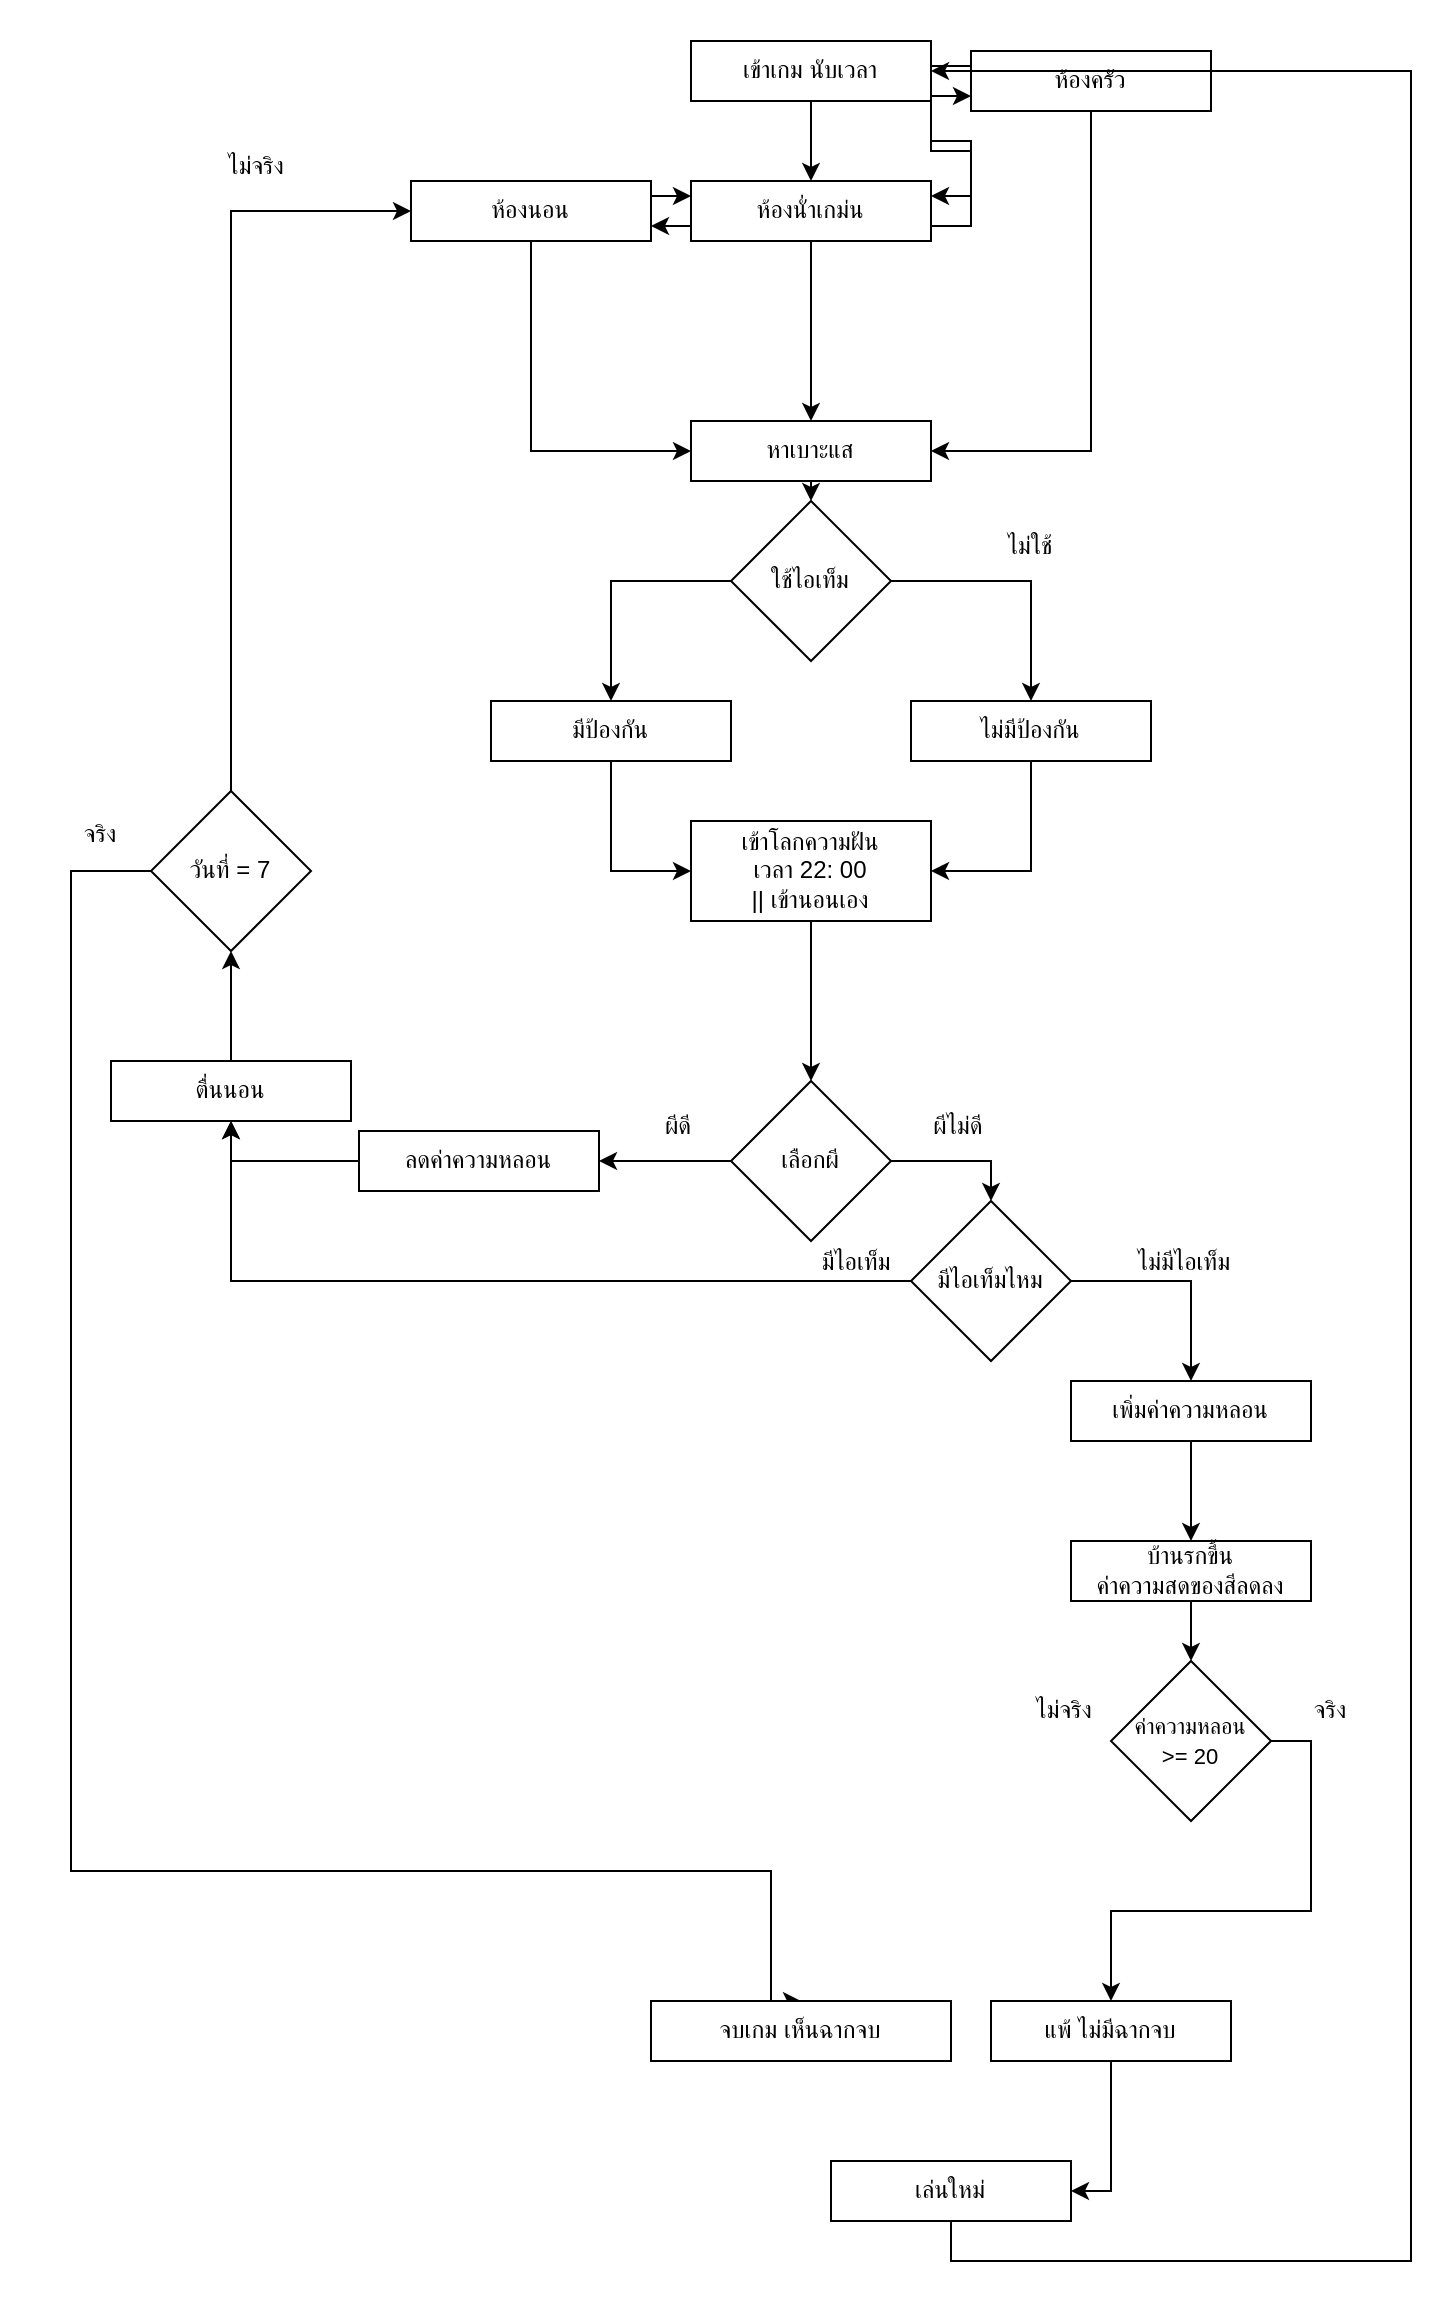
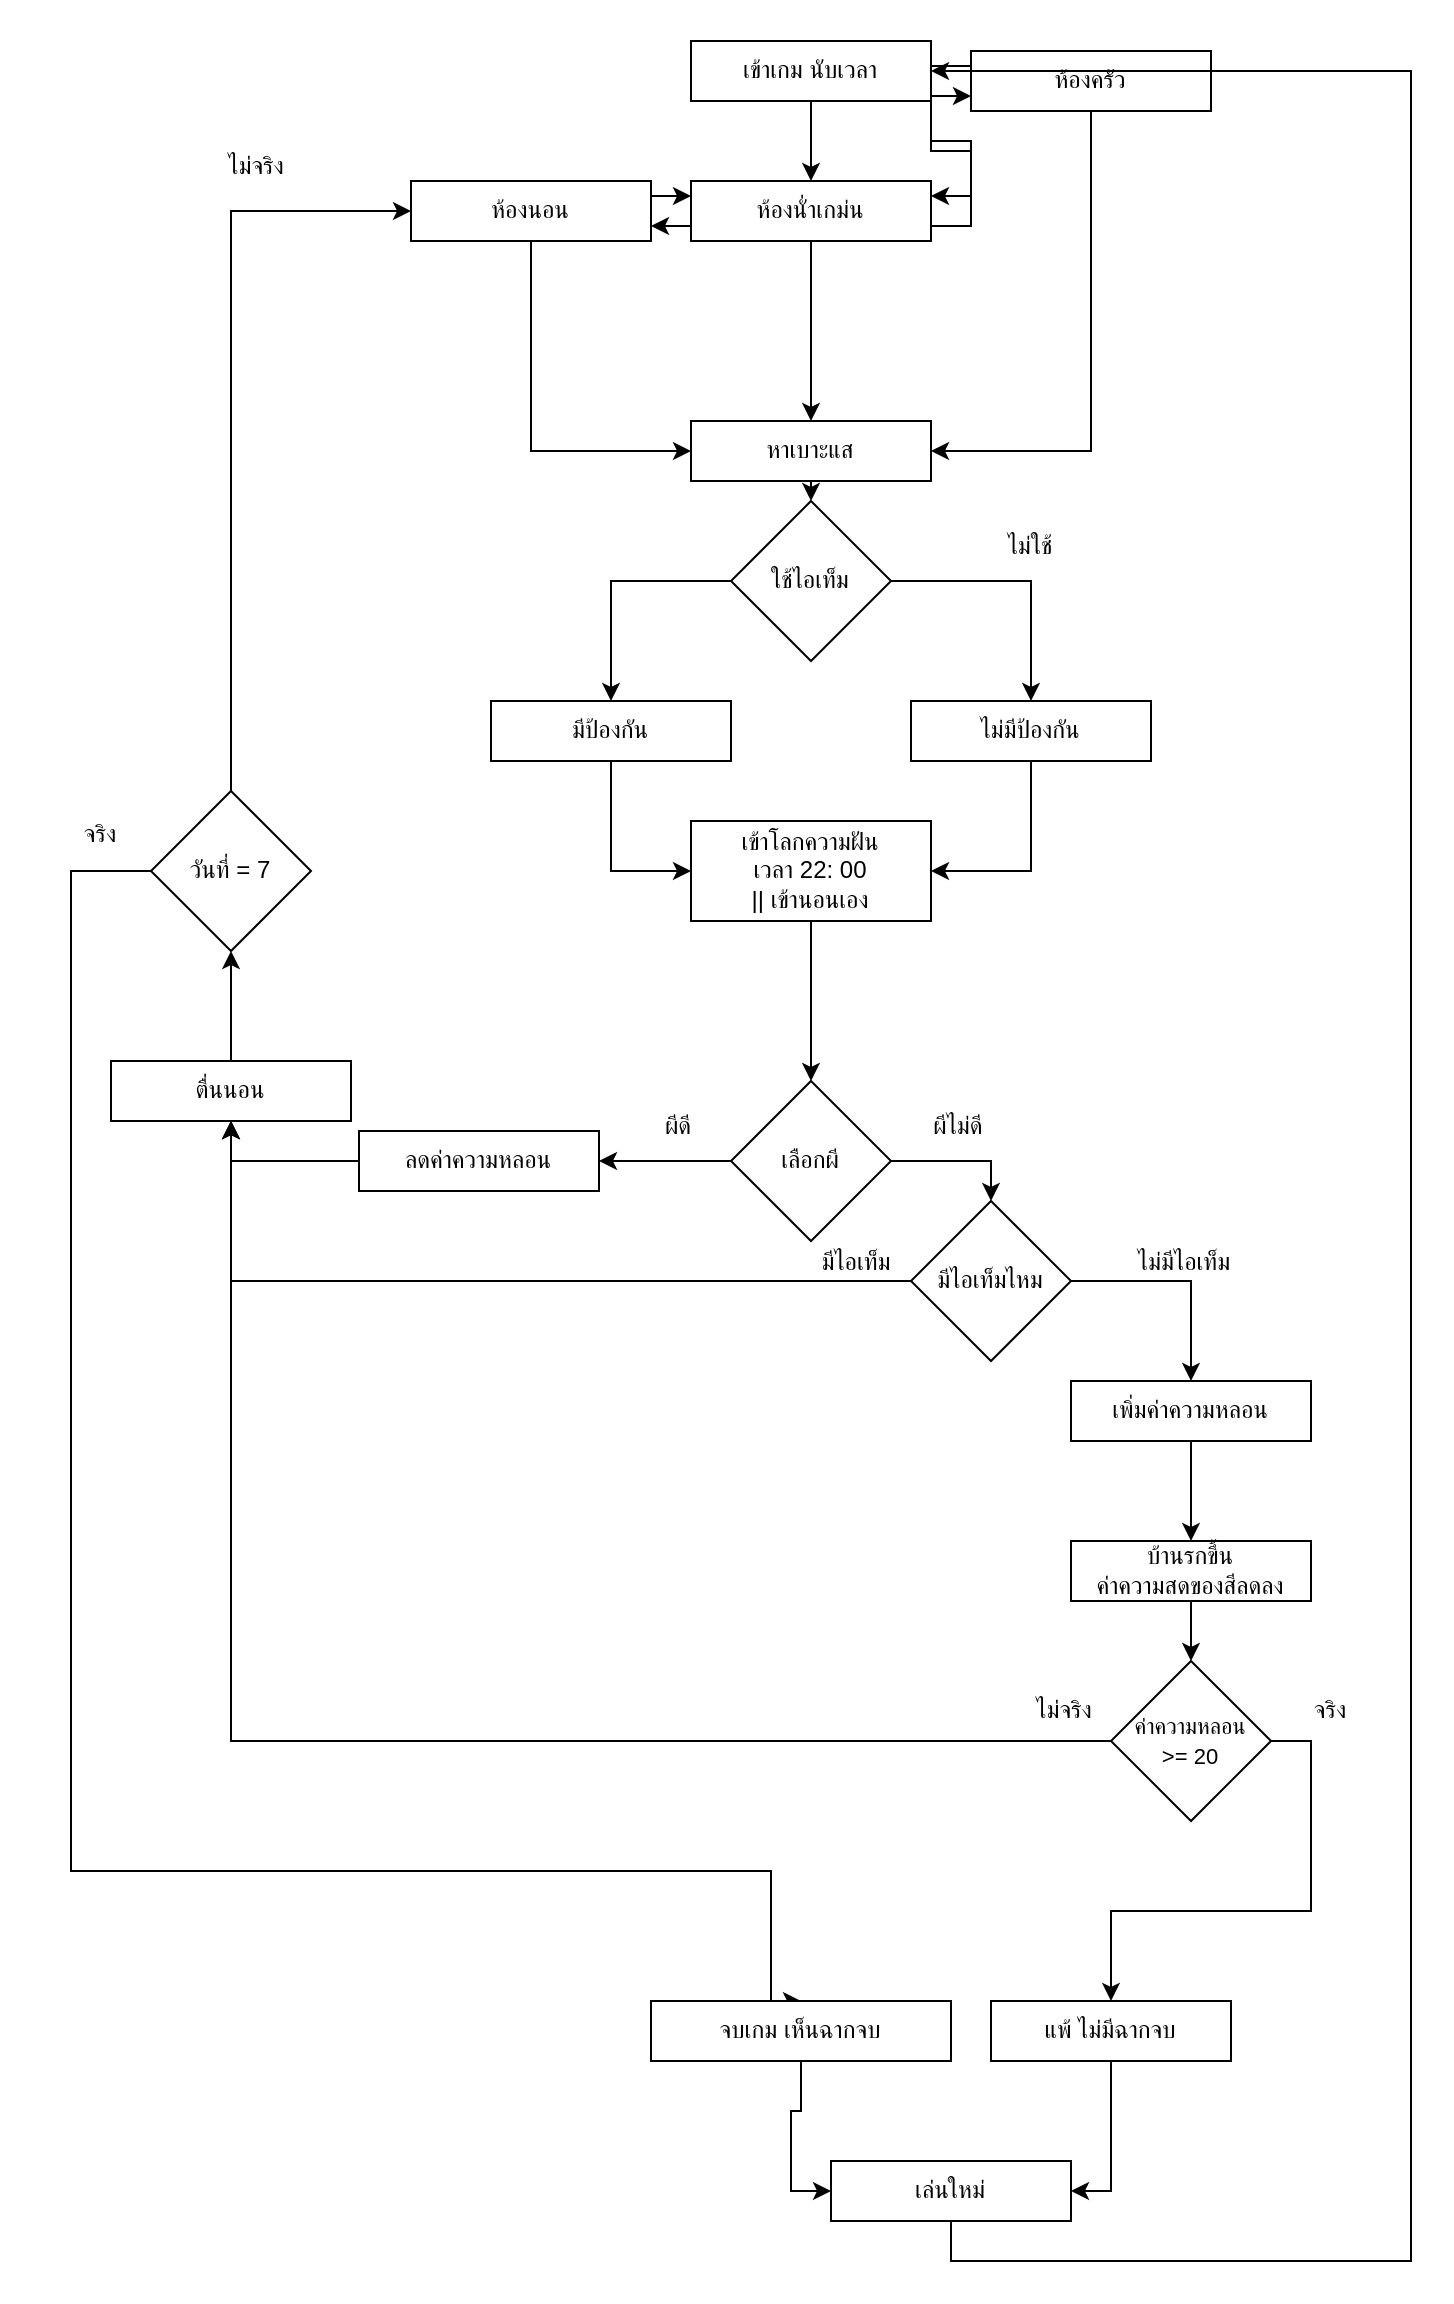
edge "ค่าความหลอน >= 20" -> "ตื่นนอน": added
edge "จบเกม เห็นฉากจบ" -> "เล่นใหม่": added
